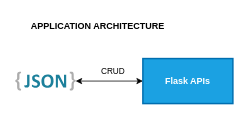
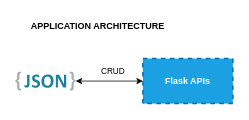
node "Flask APIs": style solid -> dashed
